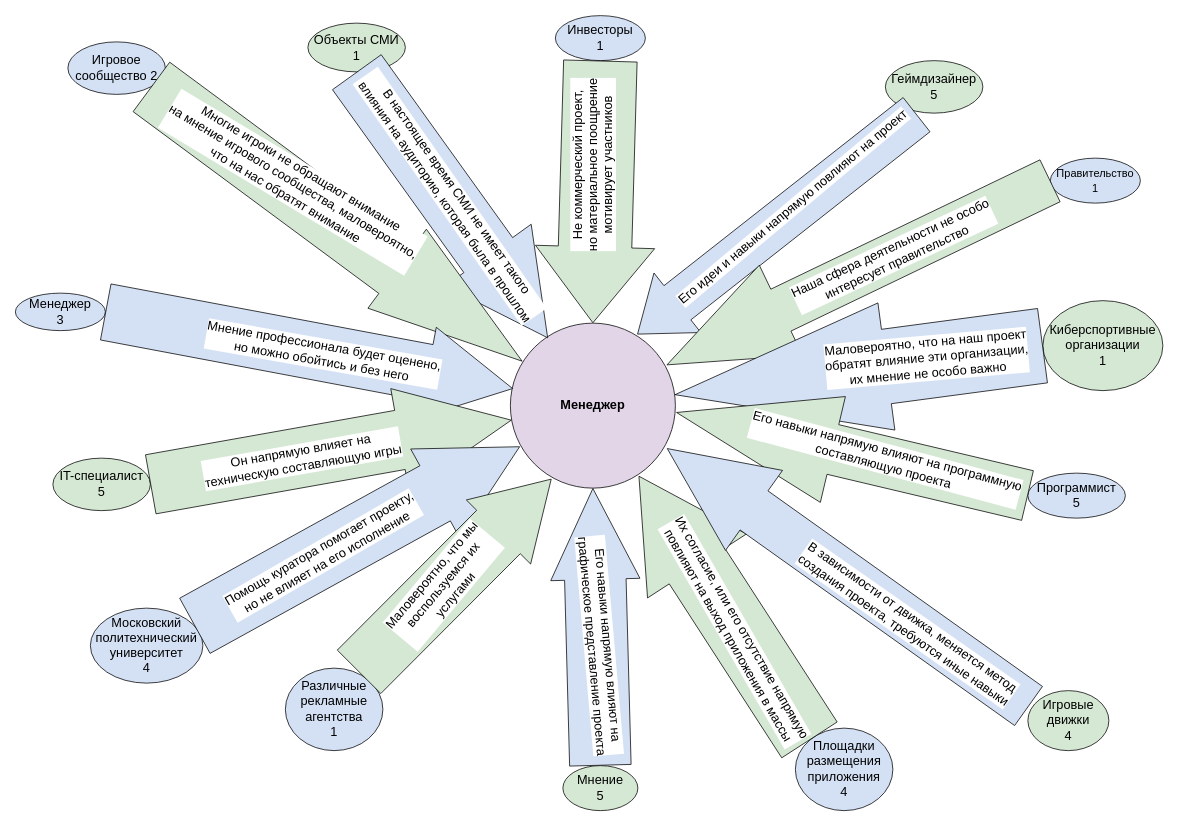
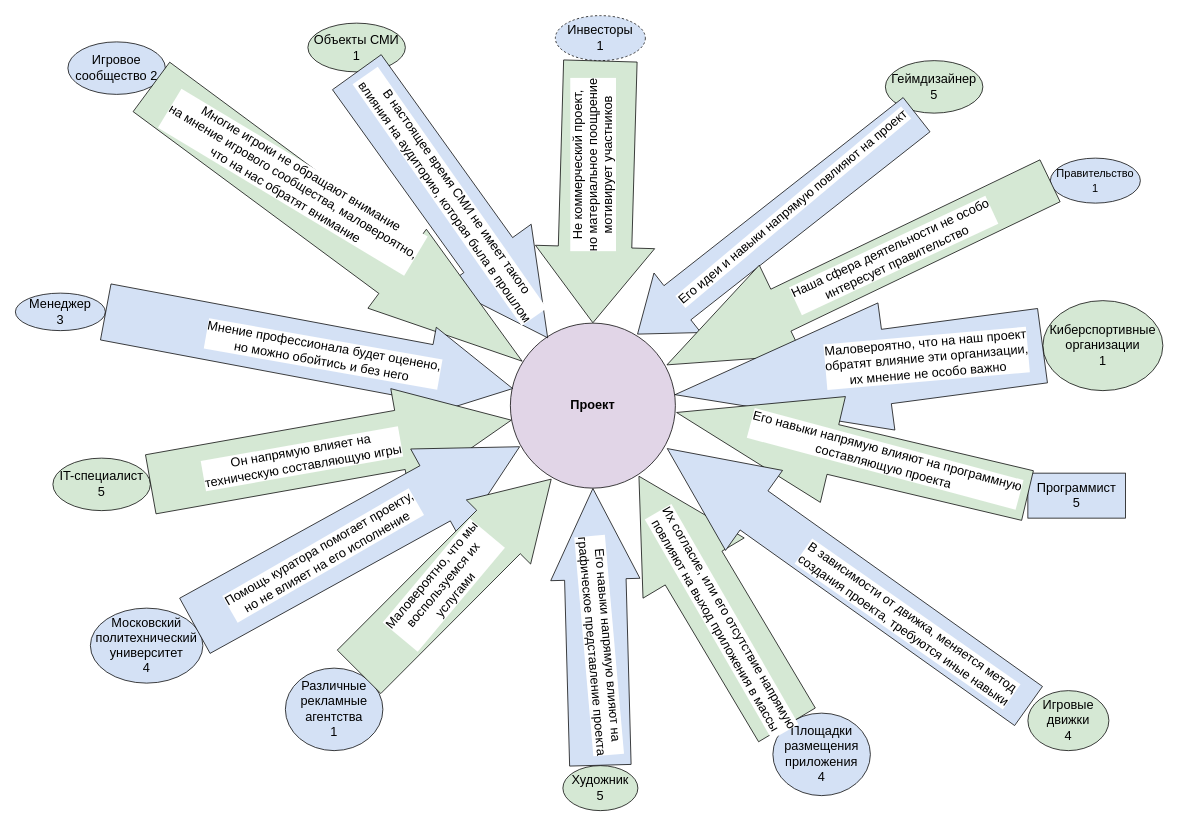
node "Инвесторы 1": style solid -> dashed
node "Менеджер": label "Менеджер" -> "Проект"
node "Программист 5": shape ellipse -> rectangle
node "Площадки размещения приложения 4": moved (844, 769) -> (822, 754)
node "Мнение 5": label "Мнение 5" -> "Художник 5"
